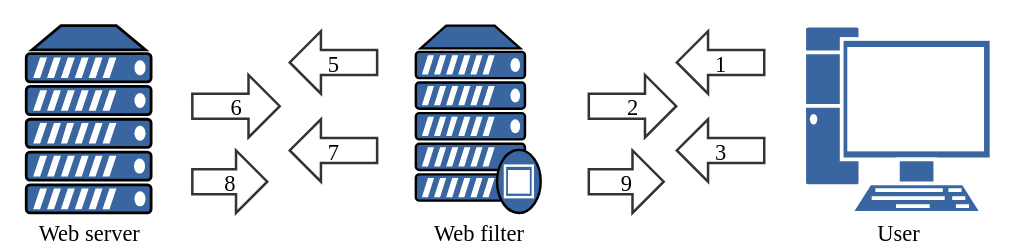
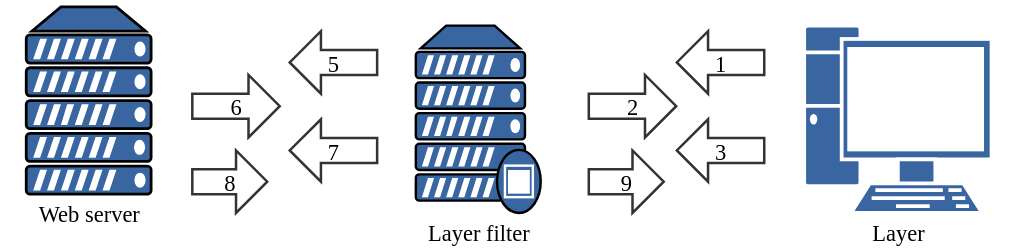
node "Web server": moved (88, 119) -> (88, 101)
node "Web filter": label "Web filter" -> "Layer filter"
node "User": label "User" -> "Layer"
